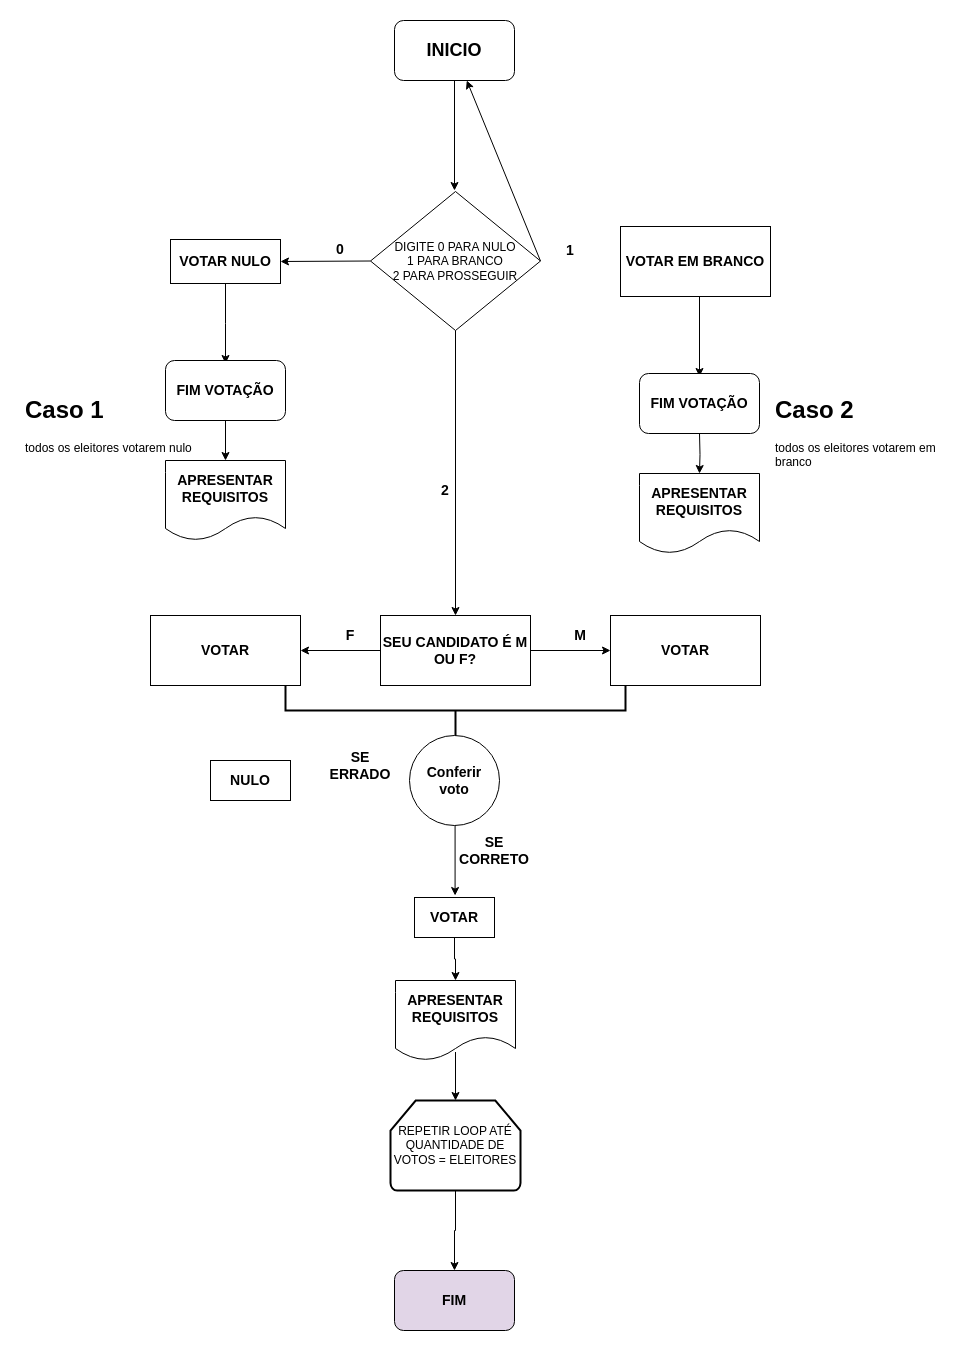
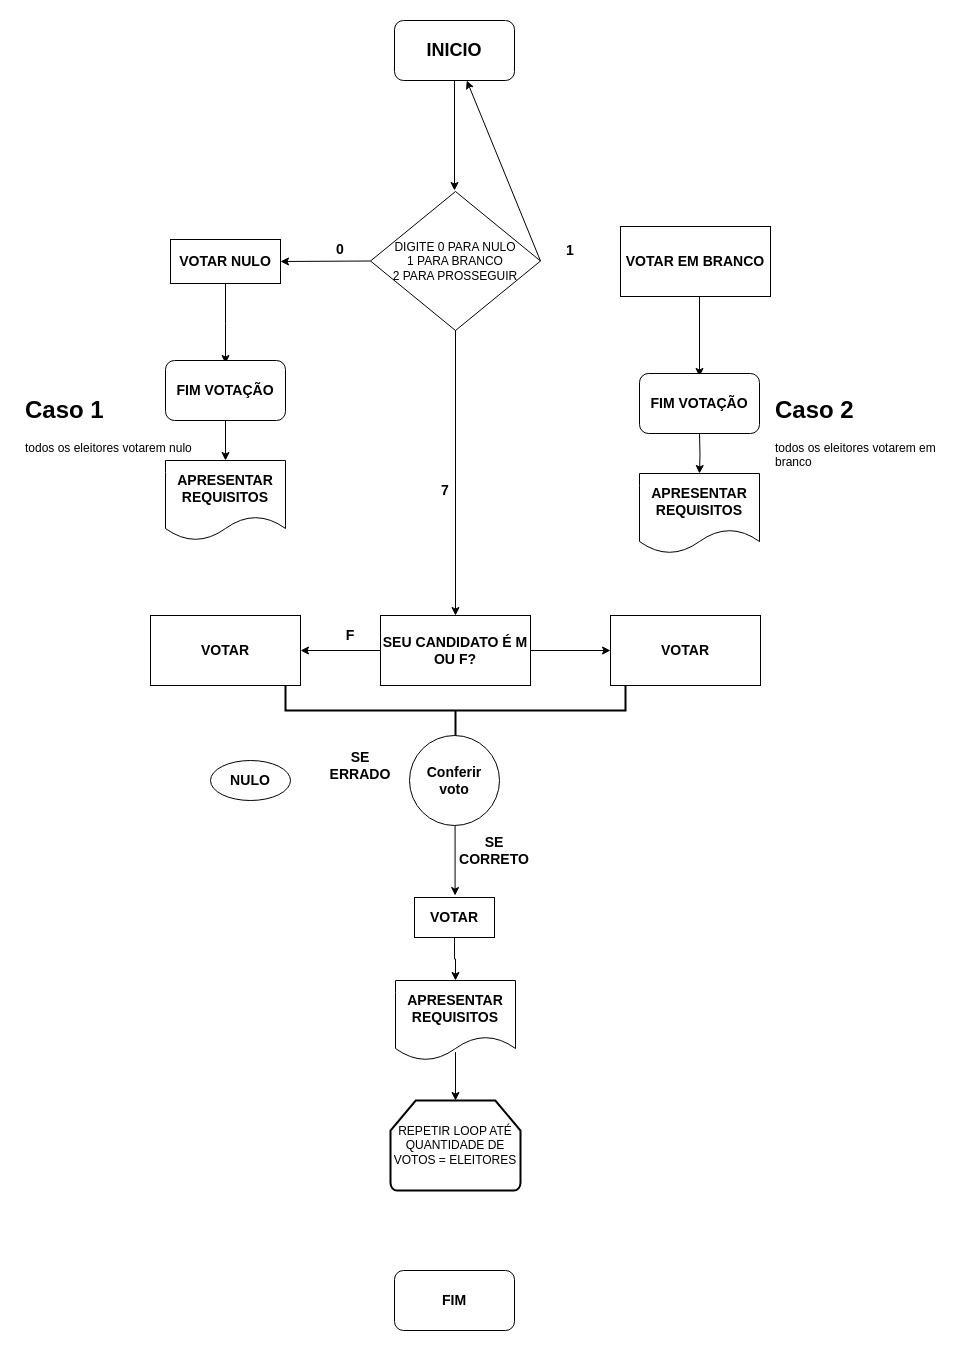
node "2": label "2" -> "7"
node "M": removed
node "NULO": shape rectangle -> ellipse
edge "REPETIR LOOP ATÉ QUANTIDADE DE VOTOS = ELEITORES" -> "FIM": removed
node "FIM": fillcolor #e1d5e7 -> #ffffff
